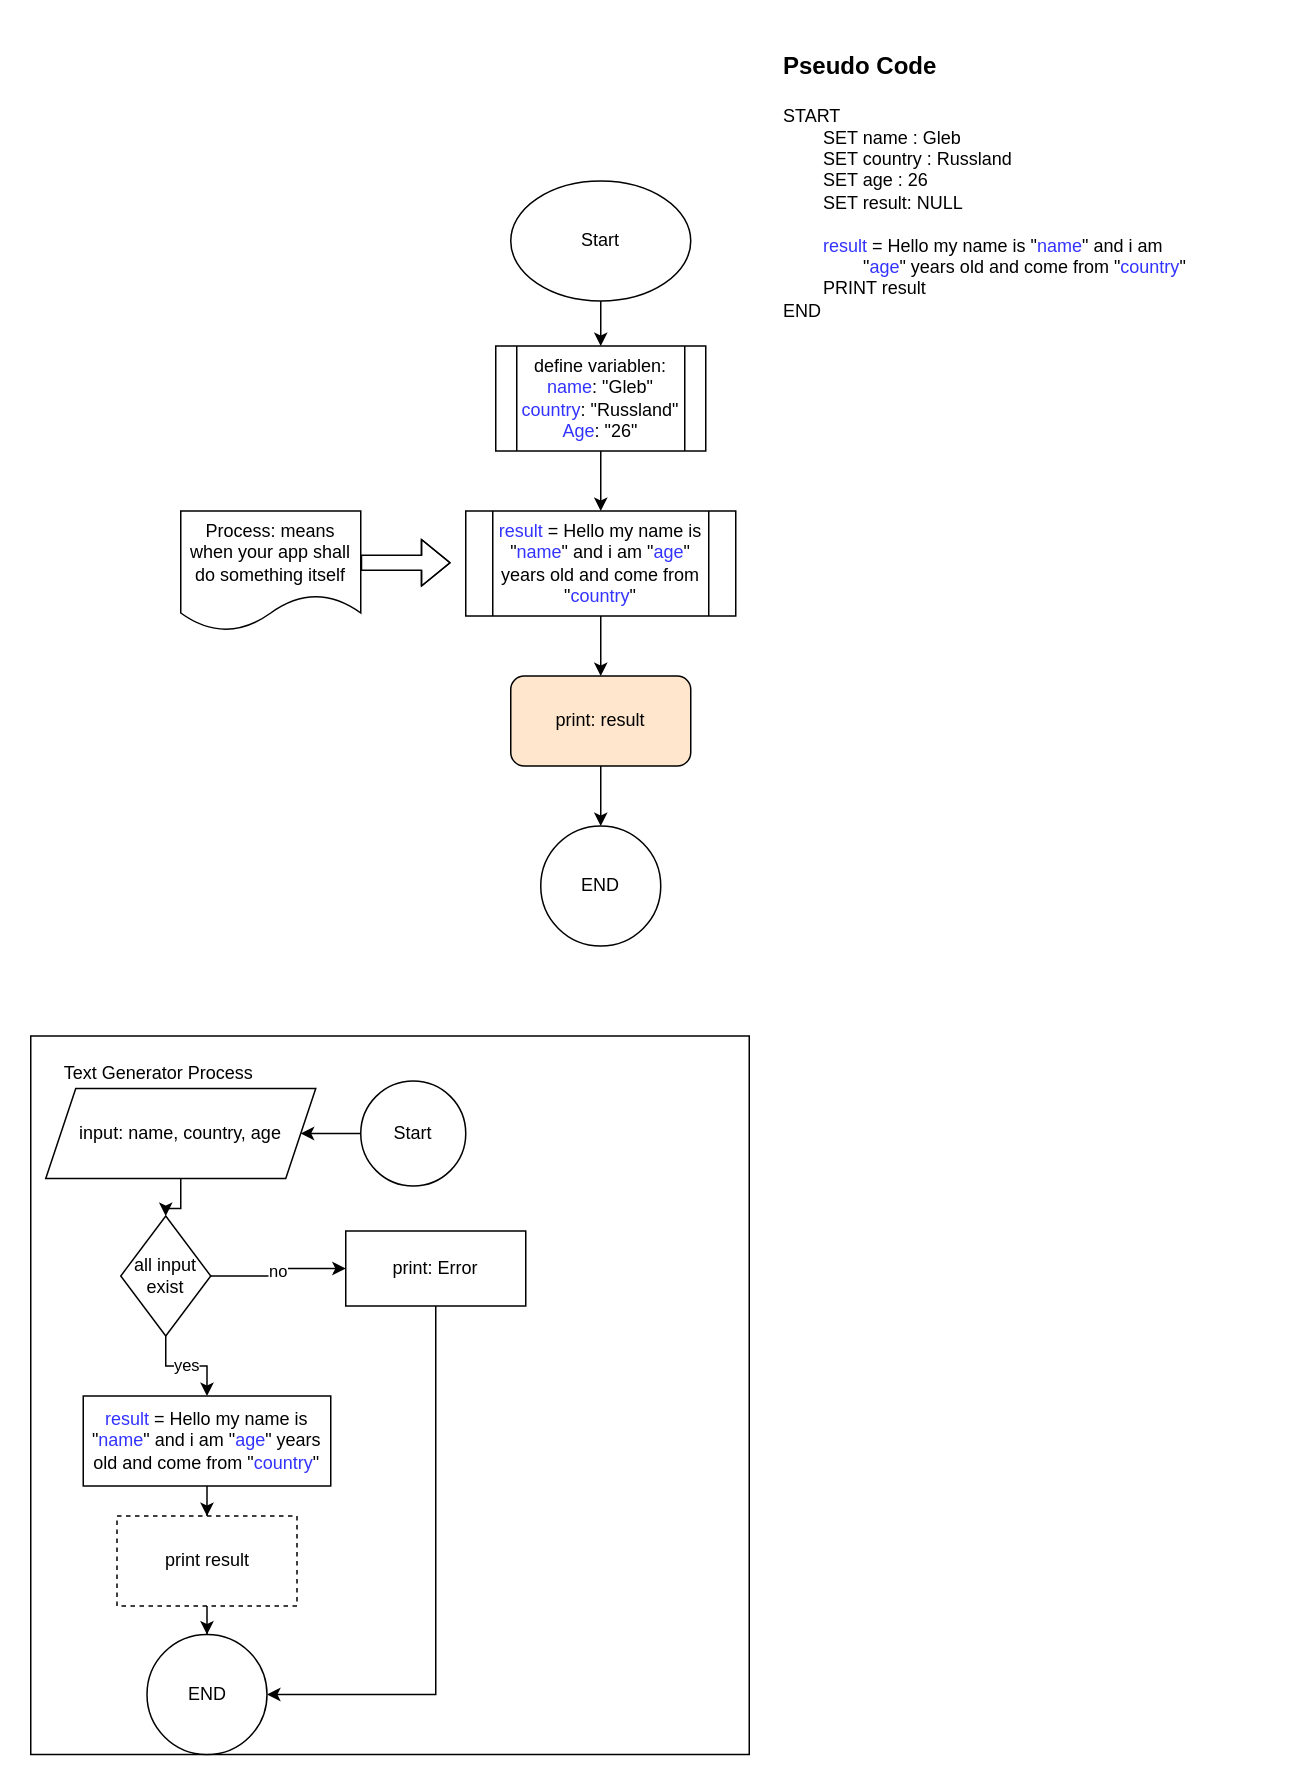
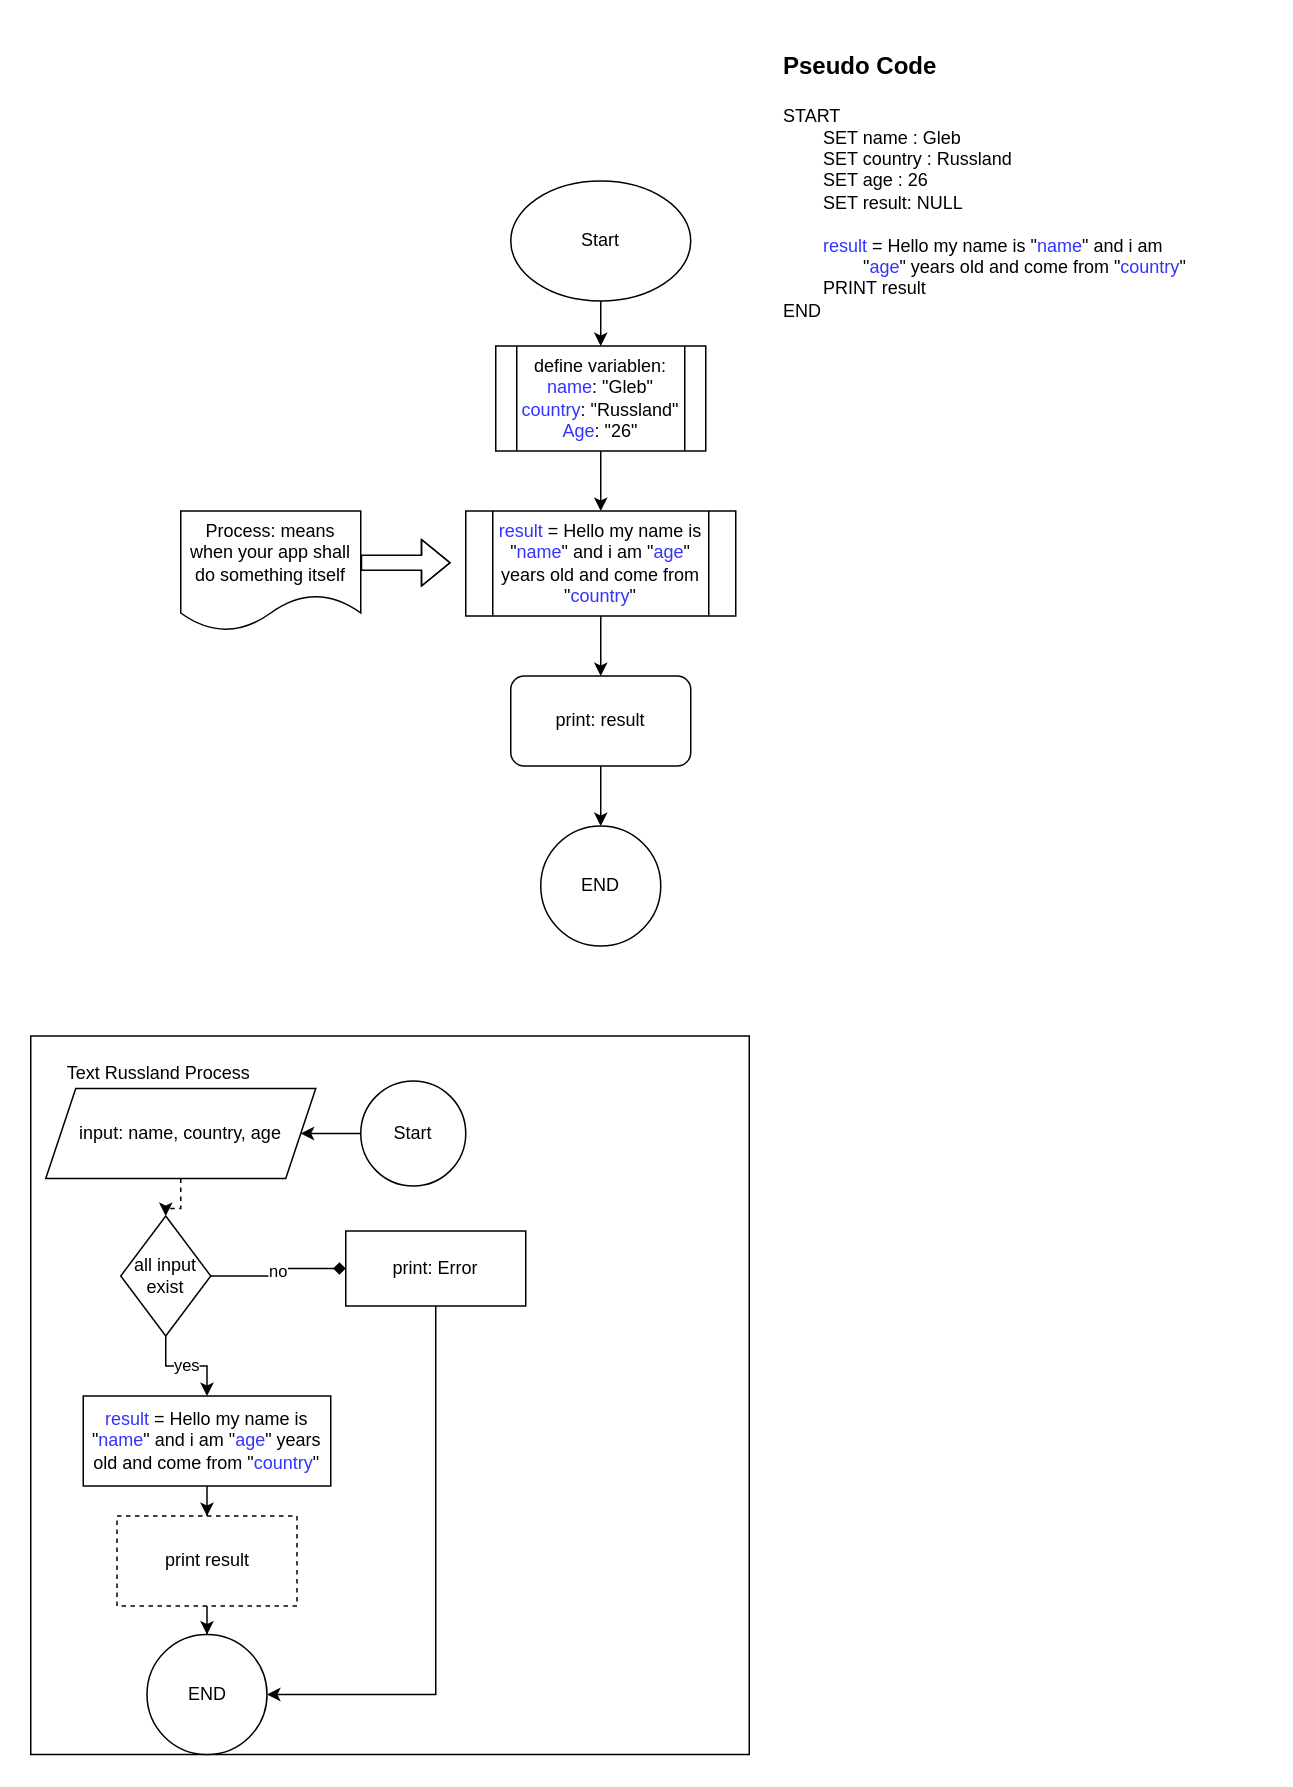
node "print: result": fillcolor #ffe6cc -> #ffffff
node "Text Generator Process": label "Text Generator Process" -> "Text Russland Process"
edge "input: name, country, age" -> "all input exist": style solid -> dashed
edge "all input exist" -> "print: Error": arrowhead classic -> diamond
